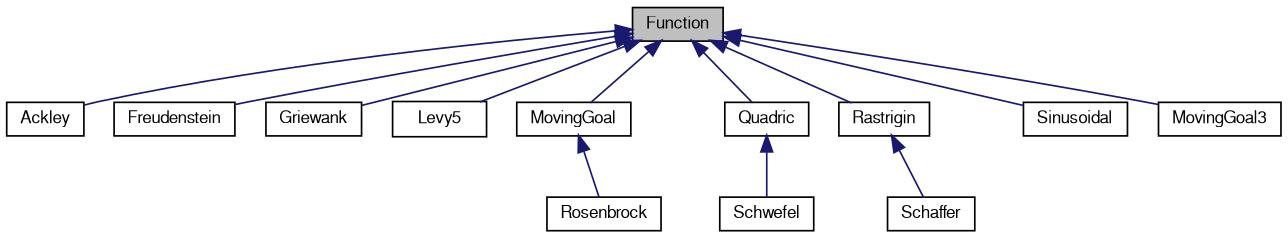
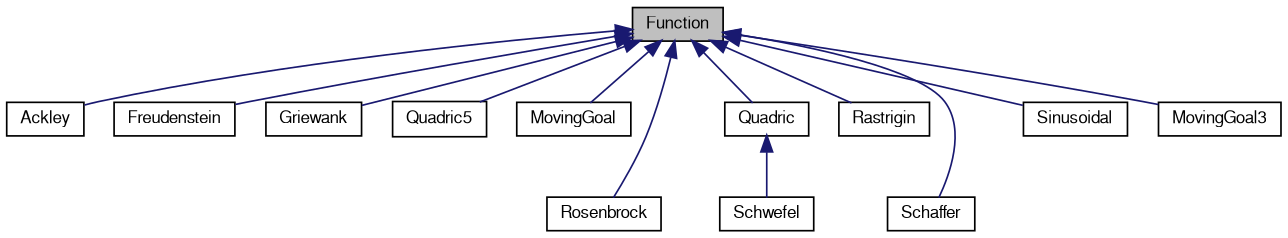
node "Levy5": label "Levy5" -> "Quadric5"
edge "Rosenbrock" -> "MovingGoal": now "Rosenbrock" -> "Function"
edge "Schaffer" -> "Rastrigin": now "Schaffer" -> "Function"
